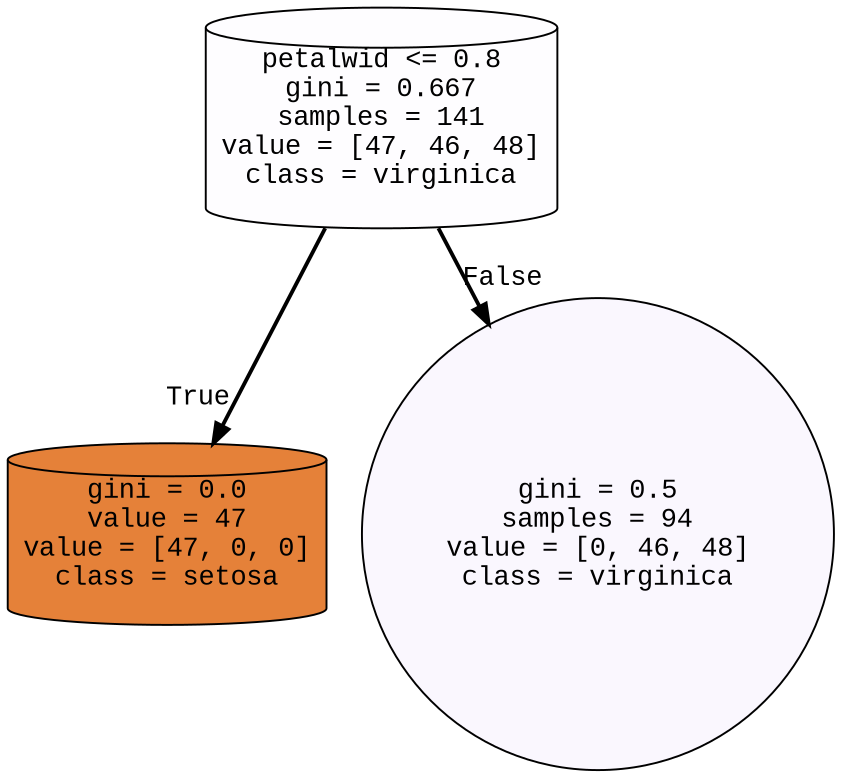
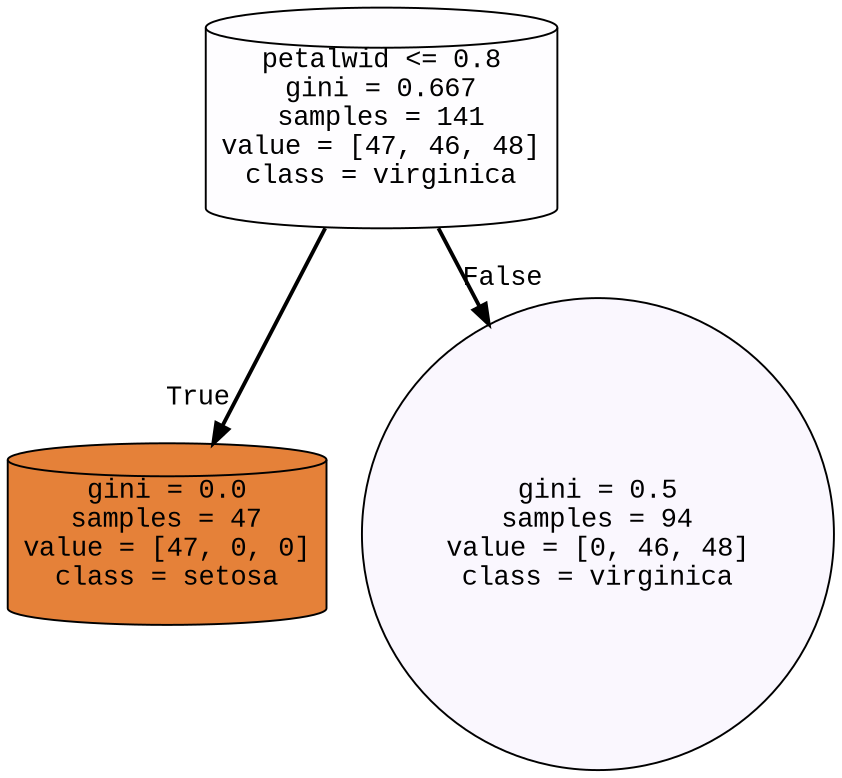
node "gini = 0.0 value = 47 value = [47, 0, 0] class = setosa": label "gini = 0.0 value = 47 value = [47, 0, 0] class = setosa" -> "gini = 0.0 samples = 47 value = [47, 0, 0] class = setosa"
